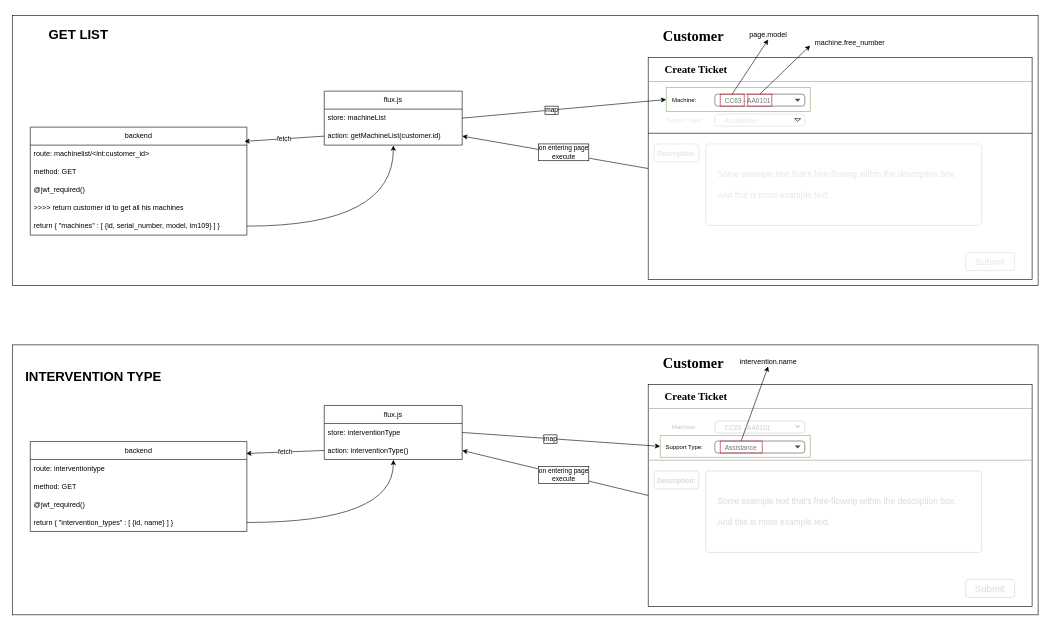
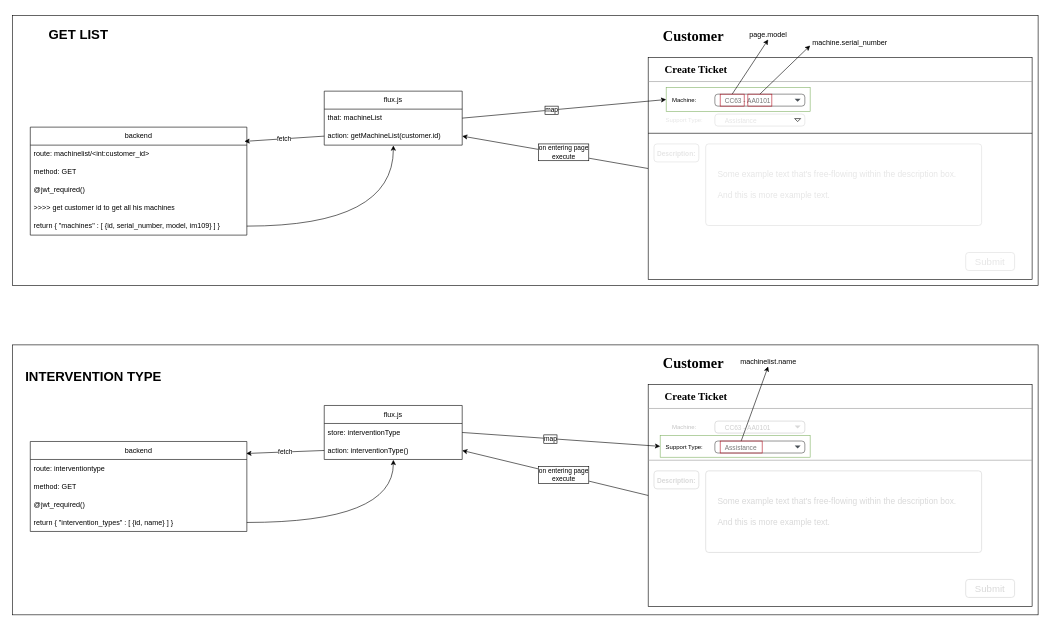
node "machine.free_number": label "machine.free_number" -> "machine.serial_number"
node "store: machineList": label "store: machineList" -> "that: machineList"
node ">>>> return customer id to get all his machines": label ">>>> return customer id to get all his machines" -> ">>>> get customer id to get all his machines"
node "intervention.name": label "intervention.name" -> "machinelist.name"
